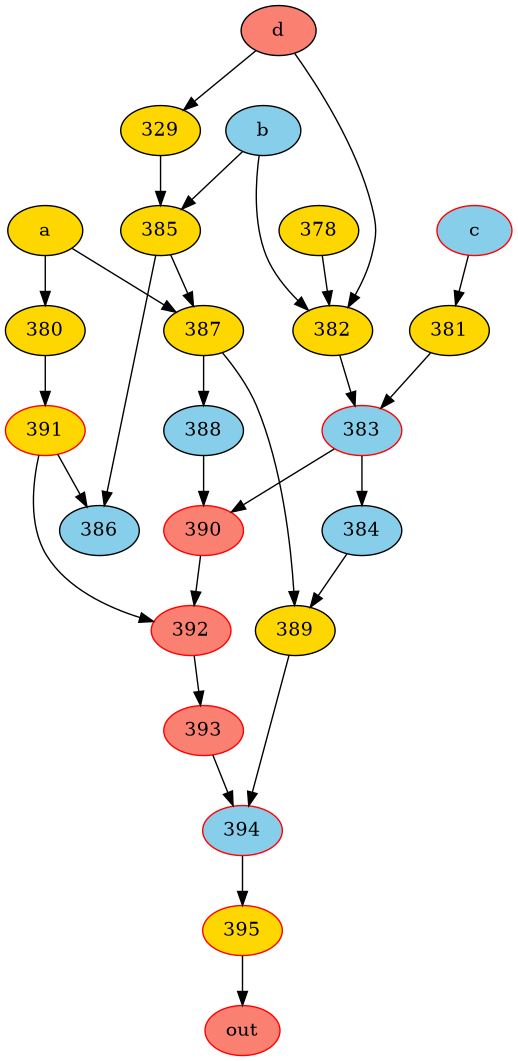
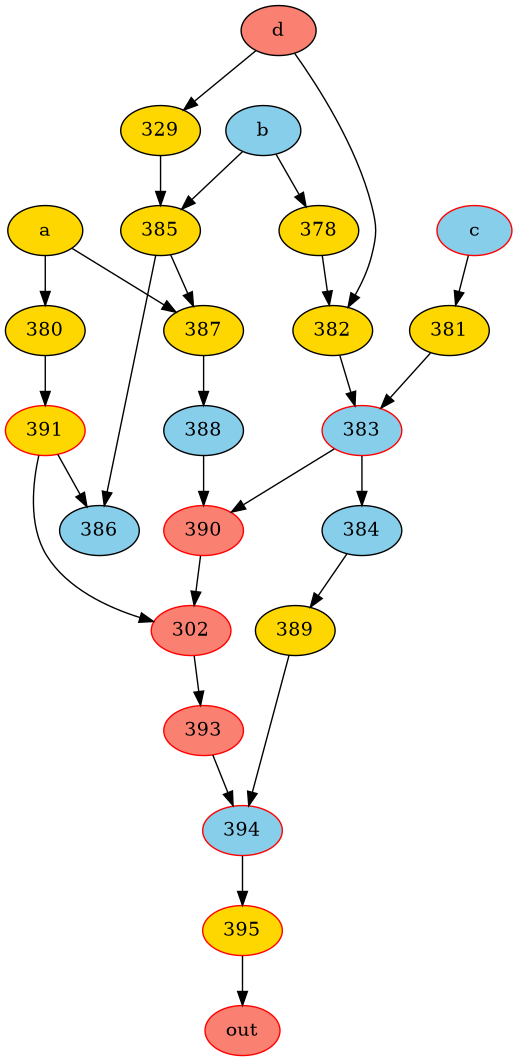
edge "b" -> "382": now "b" -> "378"
edge "387" -> "389": removed
node "392": label "392" -> "302"
